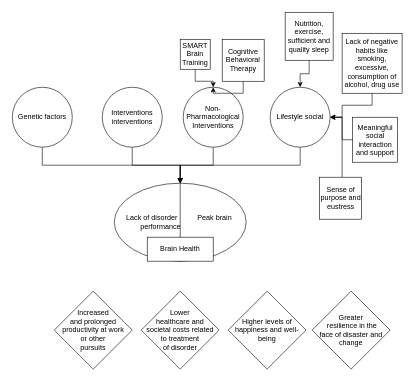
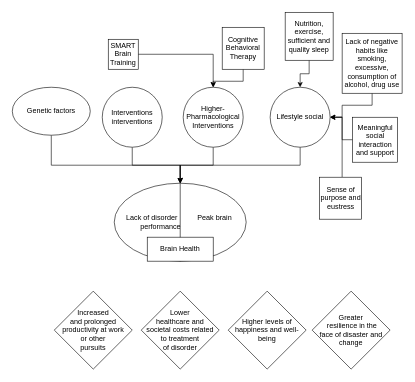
node "SMART Brain Training": moved (195, 54) -> (123, 54)
node "Cognitive Behavioral Therapy": moved (243, 60) -> (243, 48)
node "Genetic factors": size 60x60 -> 78x48
node "Non-Pharmacological Interventions": label "Non-Pharmacological Interventions" -> "Higher-Pharmacological Interventions"
